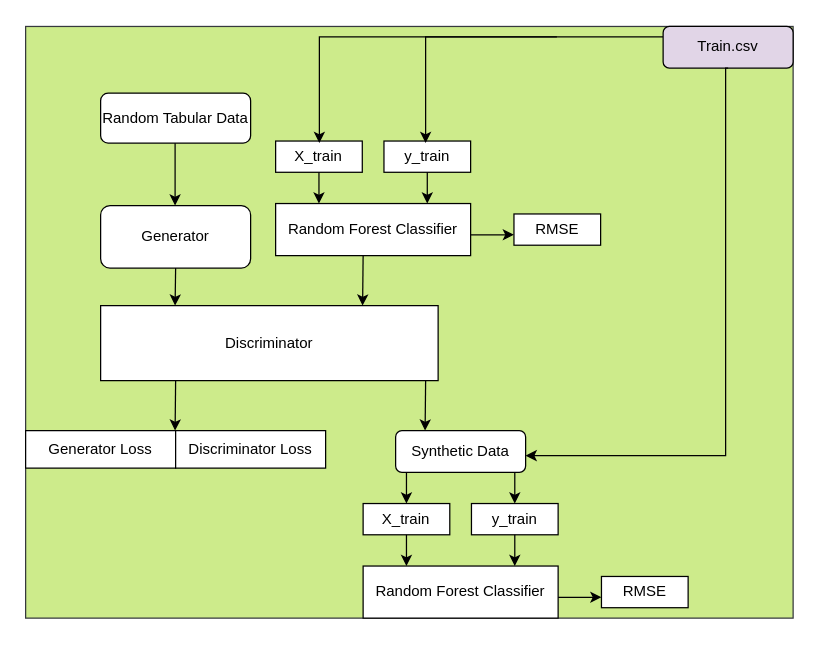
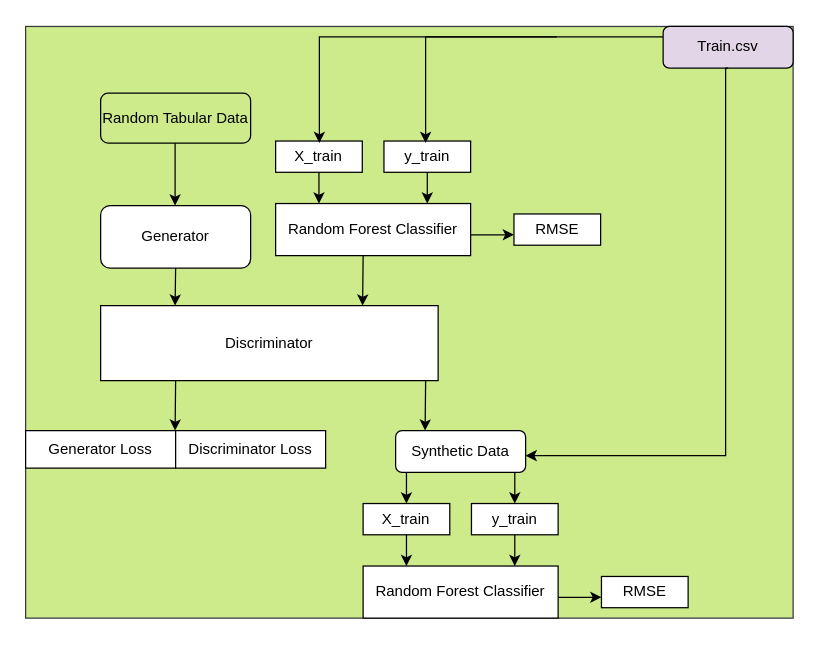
node "Random Tabular Data": fillcolor #ffffff -> #cdeb8b
